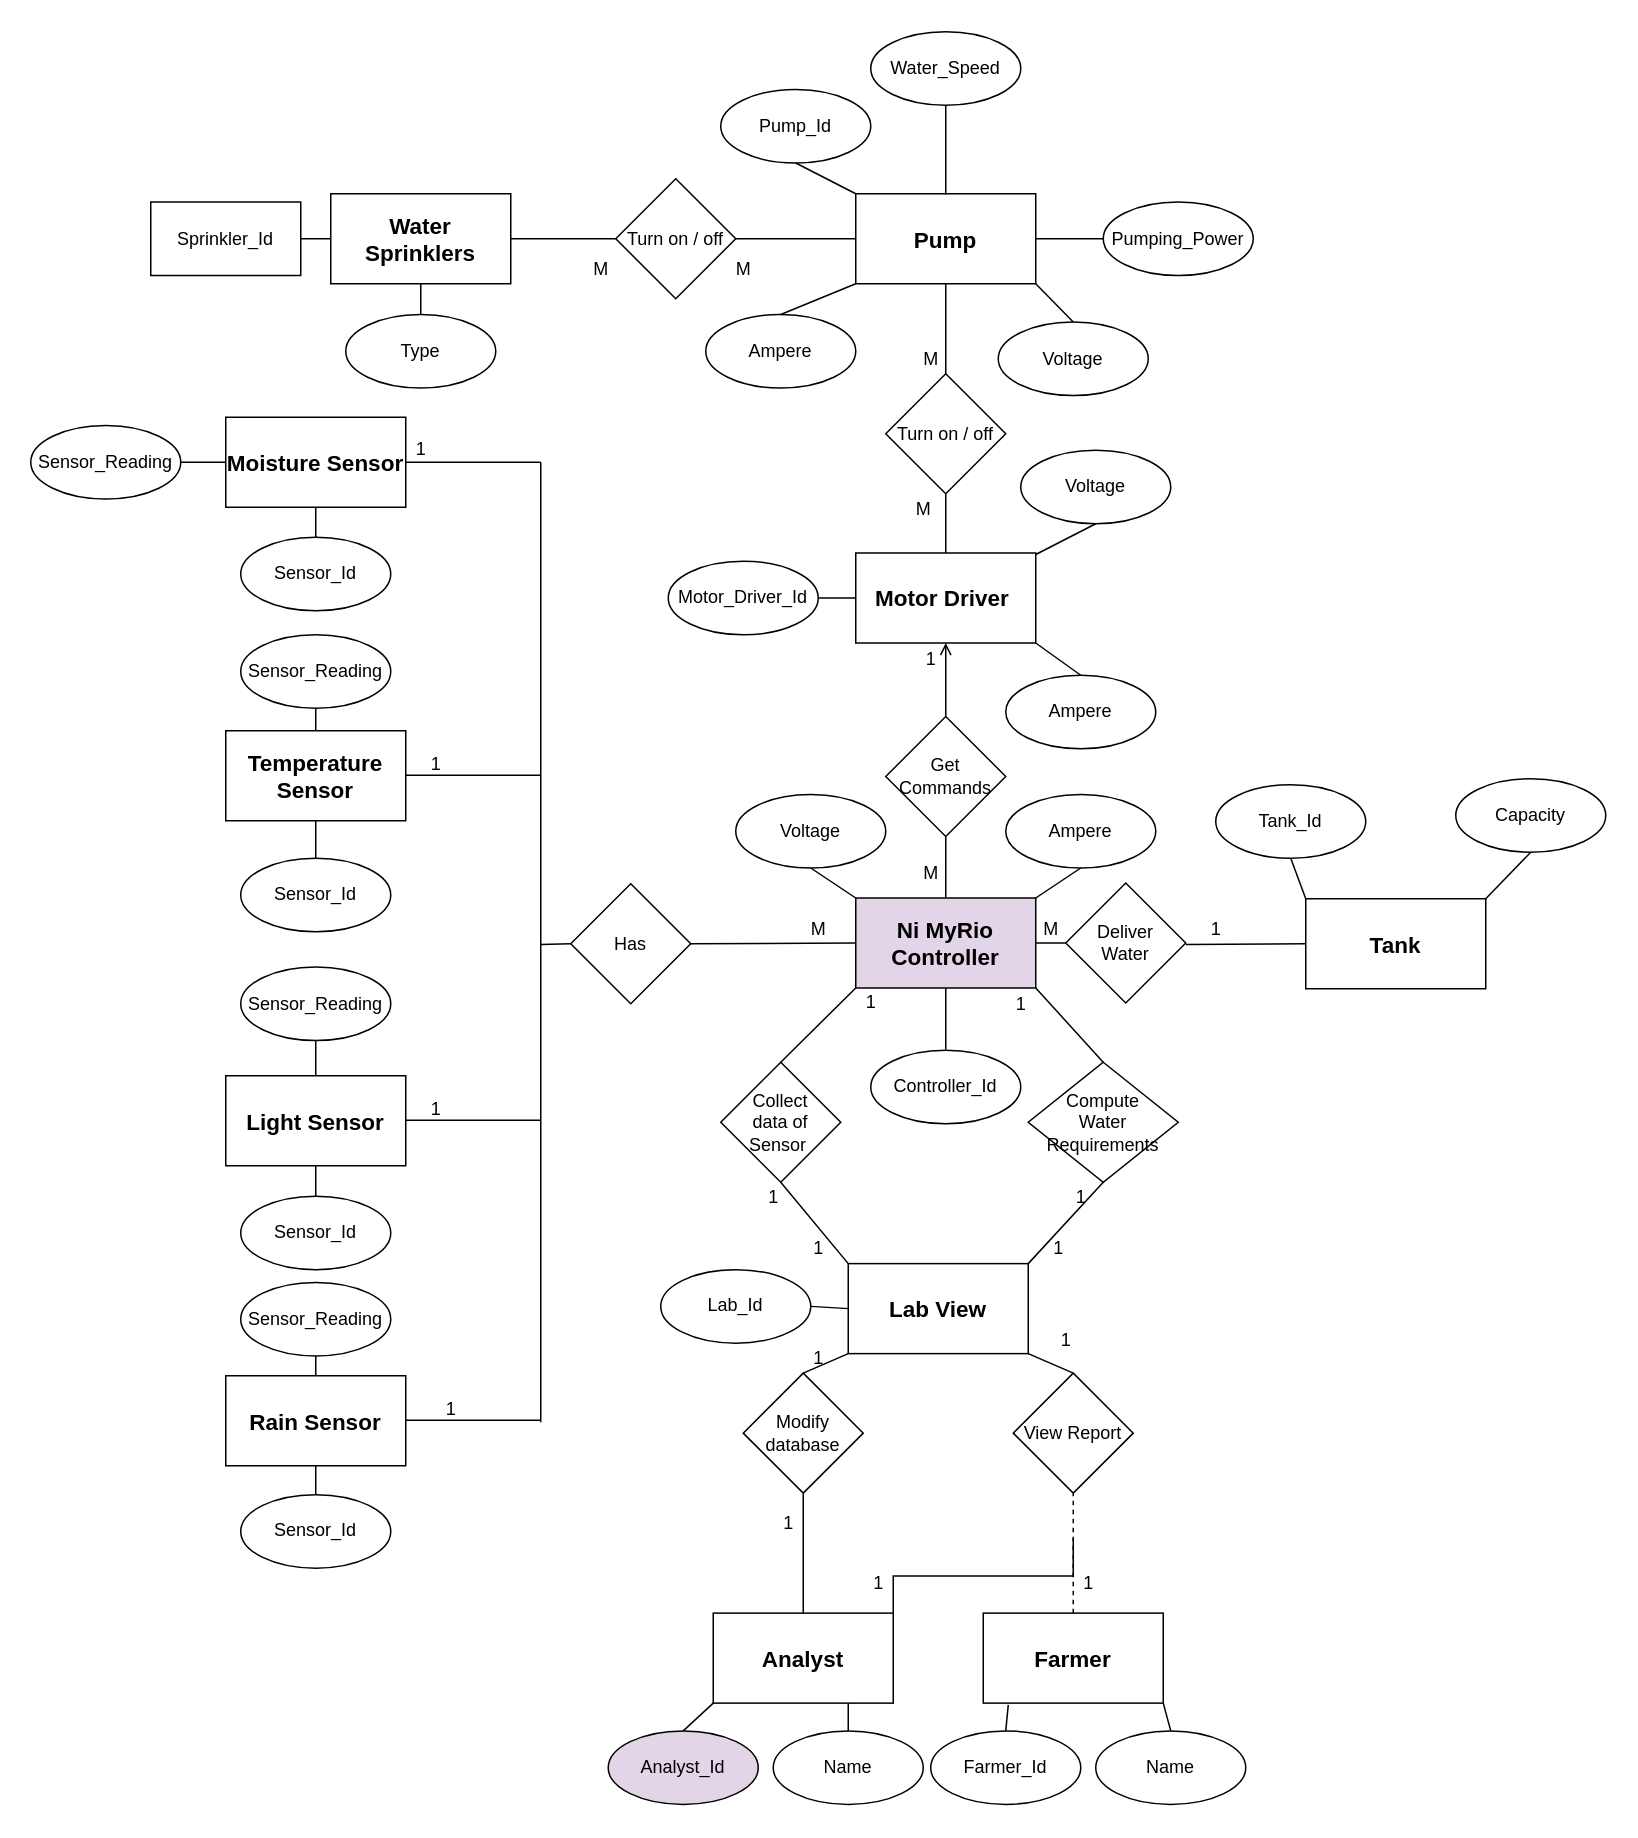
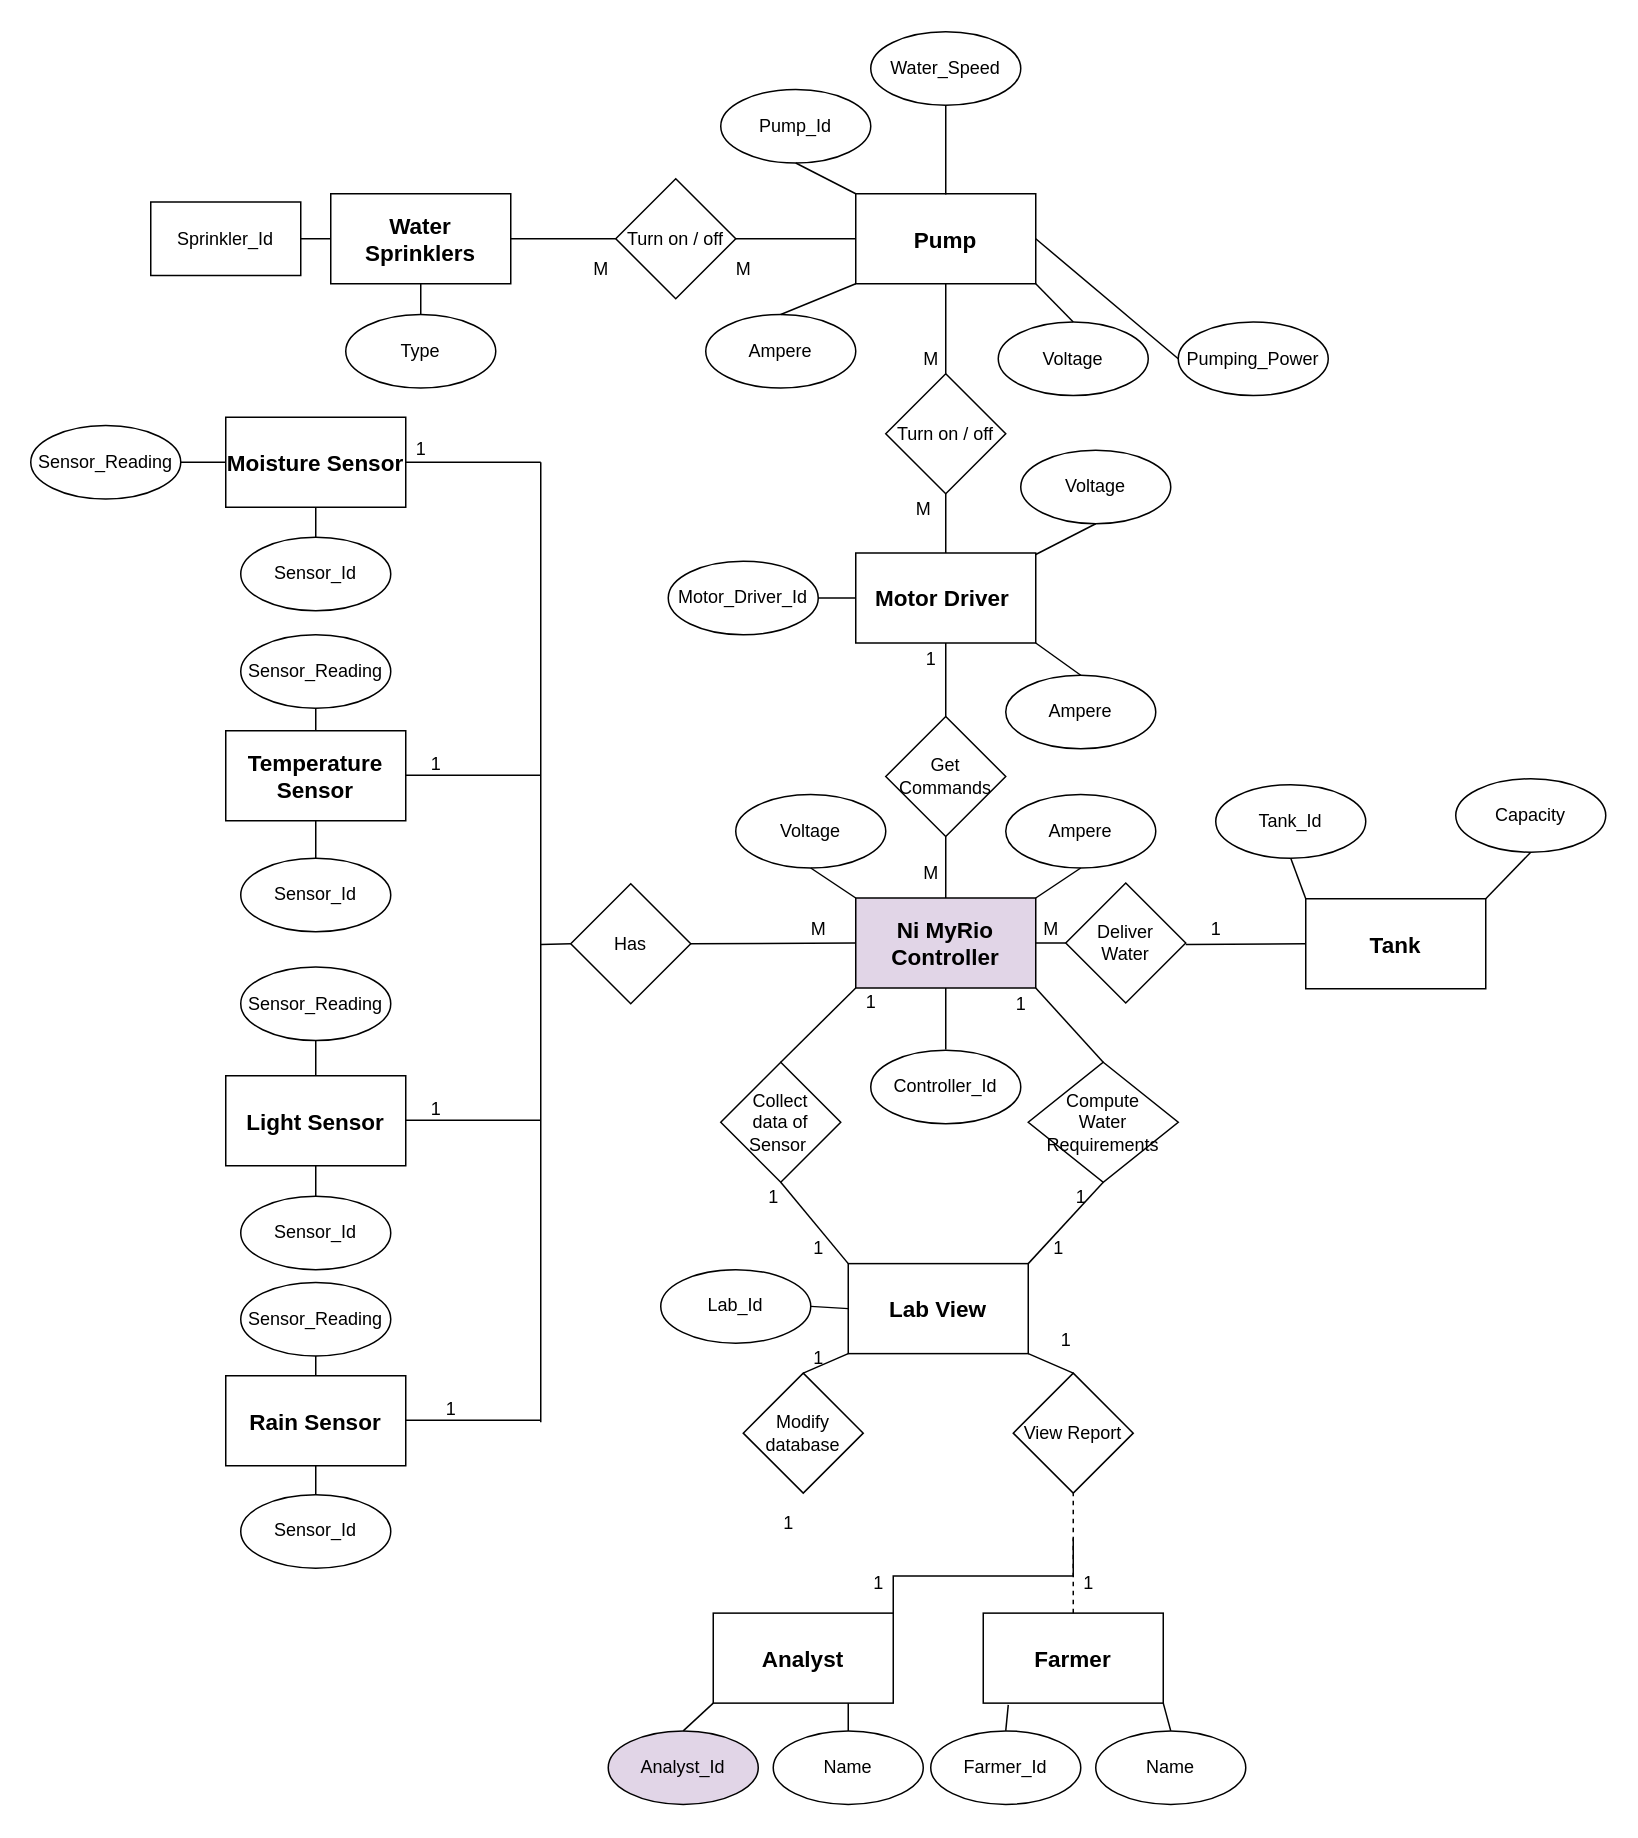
node "Pumping_Power": moved (1178, 239) -> (1253, 359)
edge "Get Commands" -> "Motor Driver": arrowhead open -> none
edge "Modify database" -- "Analyst": removed
